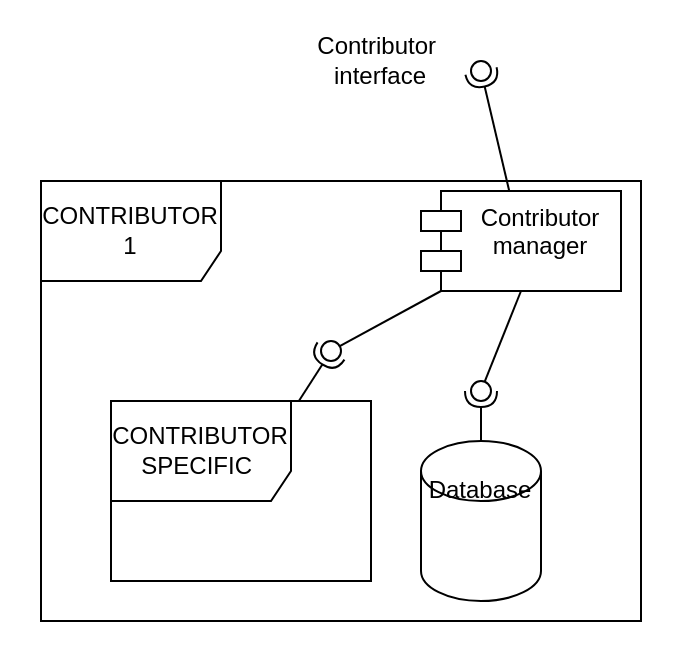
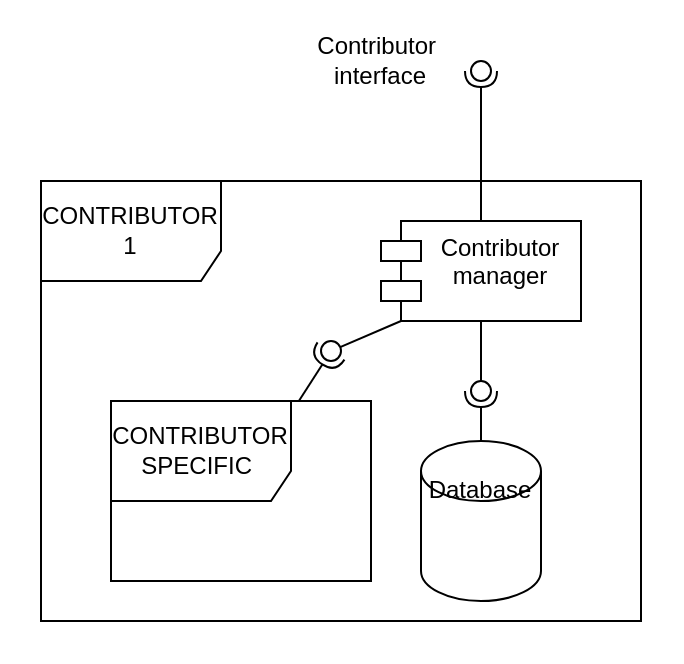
node "Contributor manager": moved (521, 241) -> (481, 271)
